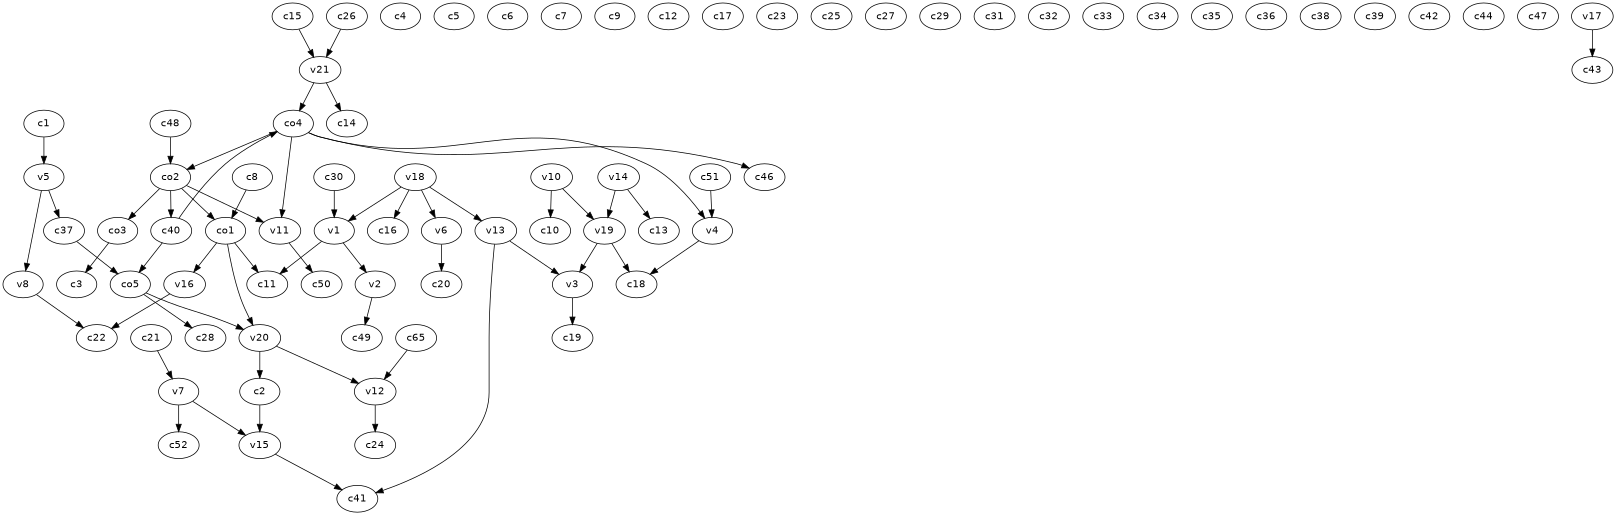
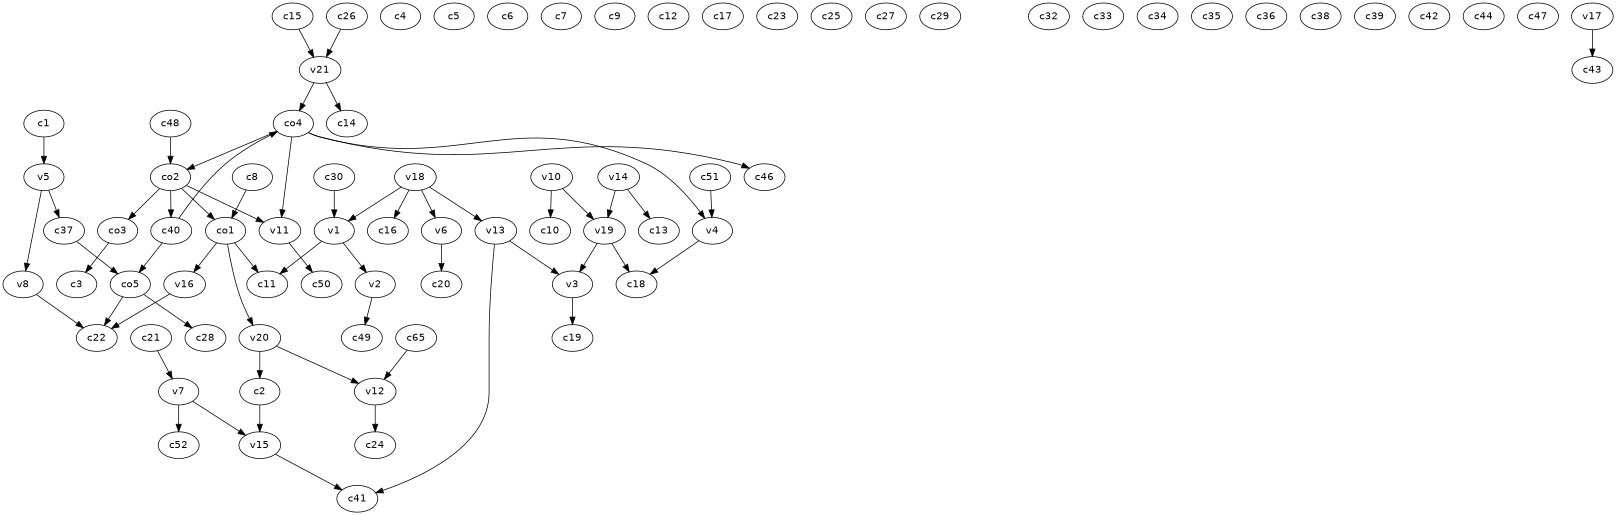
node "c31": removed
edge "co5" -> "v20": now "co5" -> "c22"
